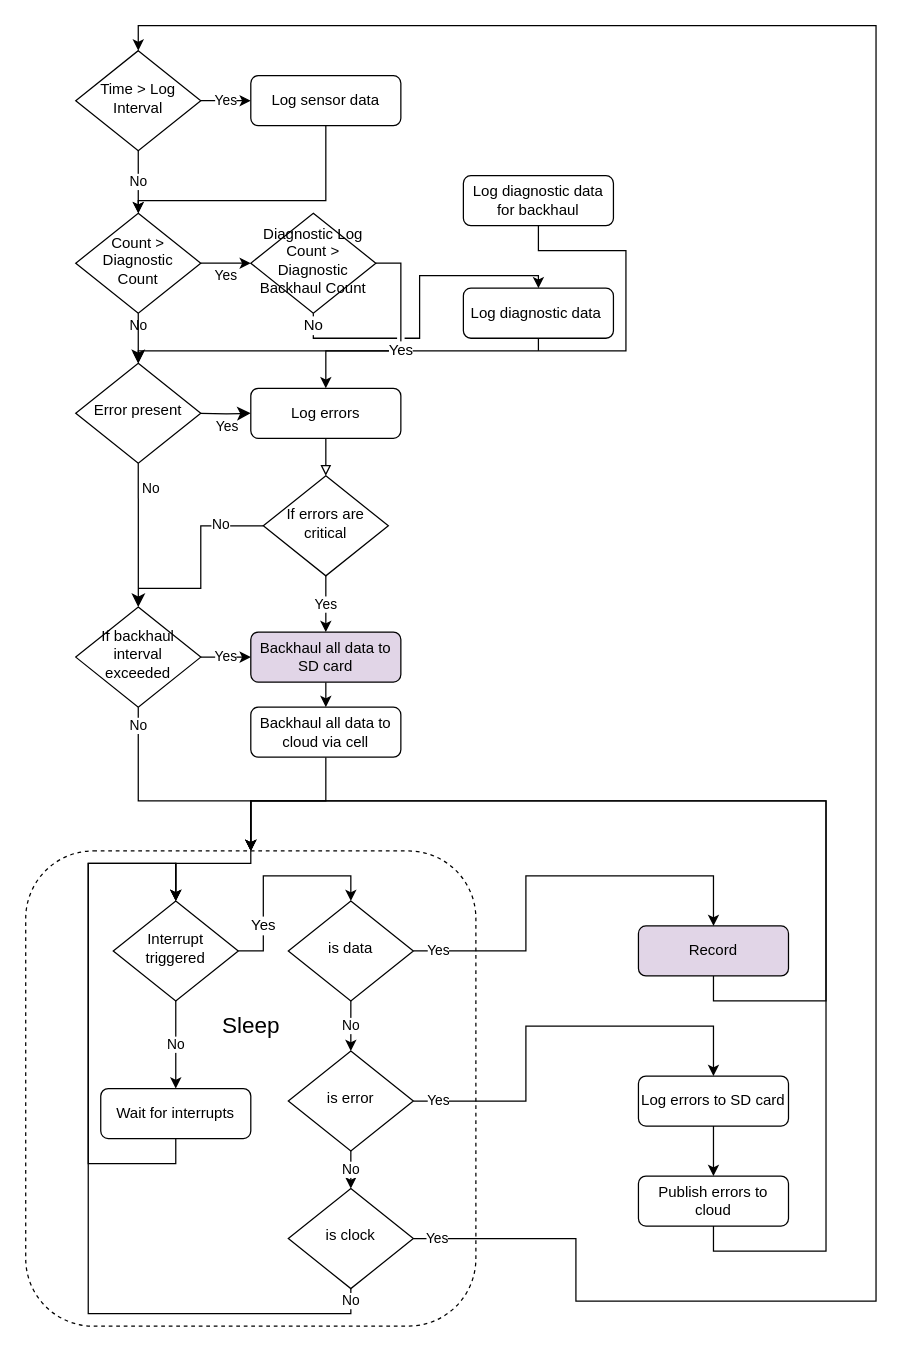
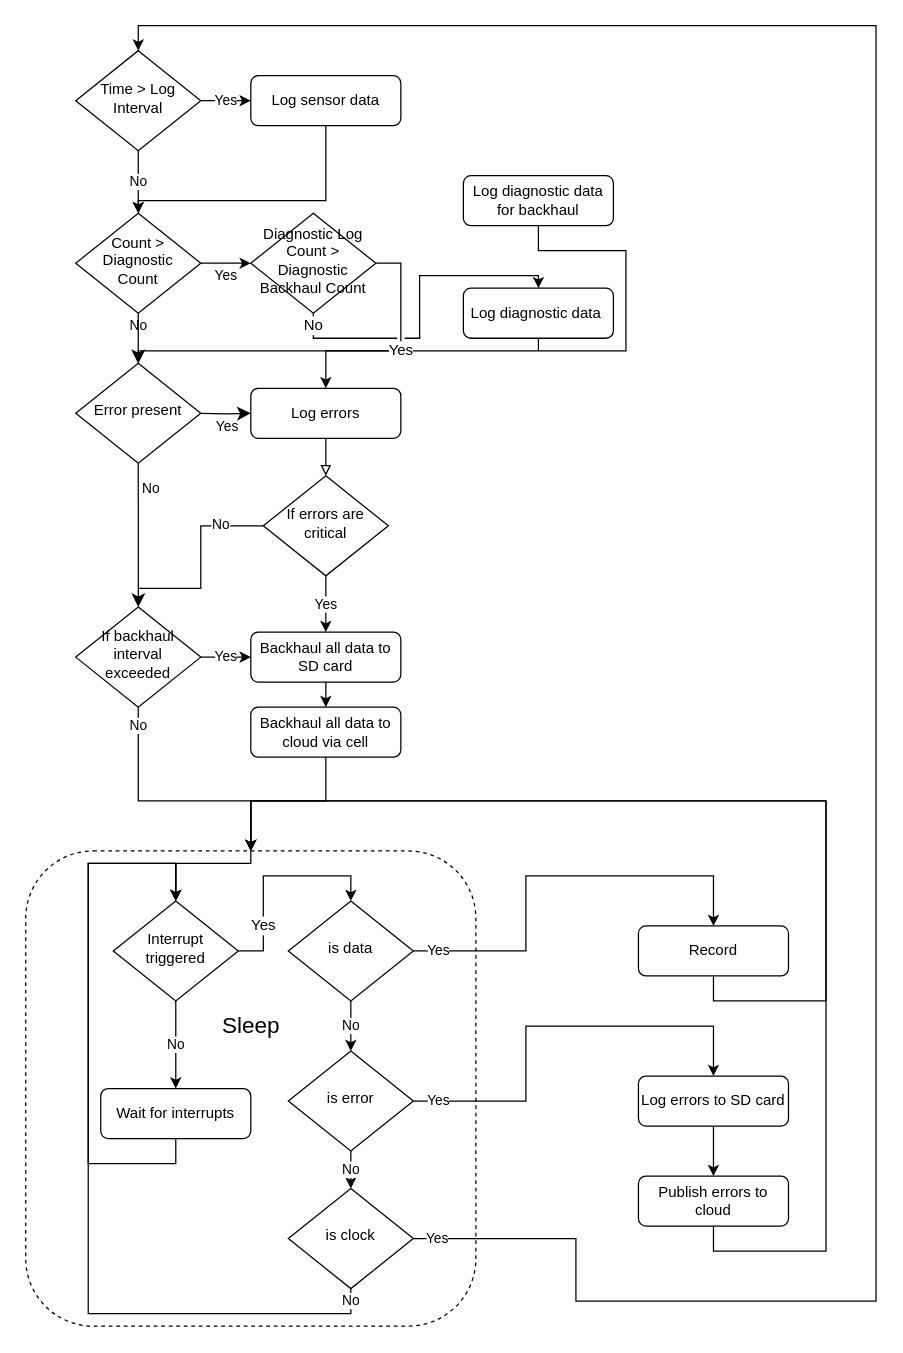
node "Backhaul all data to SD card": fillcolor #e1d5e7 -> #ffffff
node "Record": fillcolor #e1d5e7 -> #ffffff
